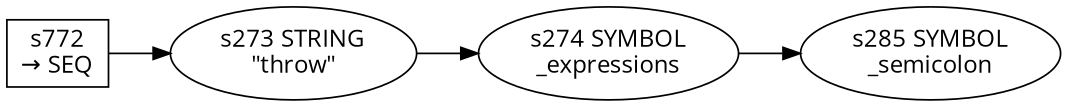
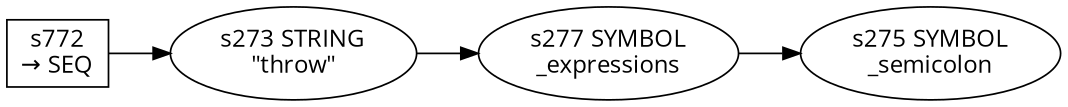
node "s274 SYMBOL _expressions": label "s274 SYMBOL _expressions" -> "s277 SYMBOL _expressions"
node "s285 SYMBOL _semicolon": label "s285 SYMBOL _semicolon" -> "s275 SYMBOL _semicolon"
